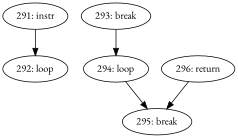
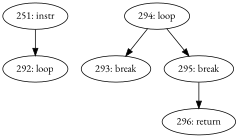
node "291: instr": label "291: instr" -> "251: instr"
edge "293: break" -> "294: loop": reversed
edge "296: return" -> "295: break": reversed
